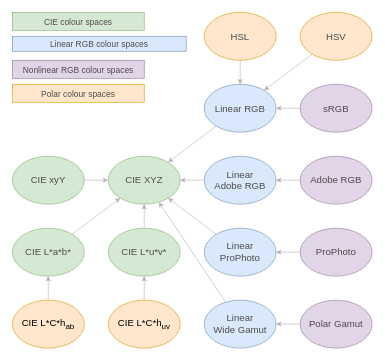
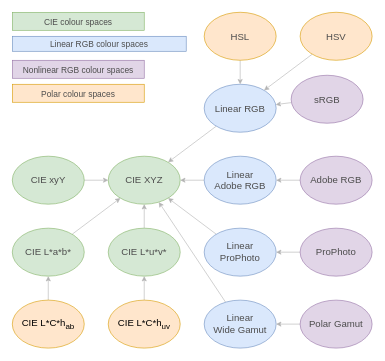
node "sRGB": moved (336, 108) -> (327, 99)
